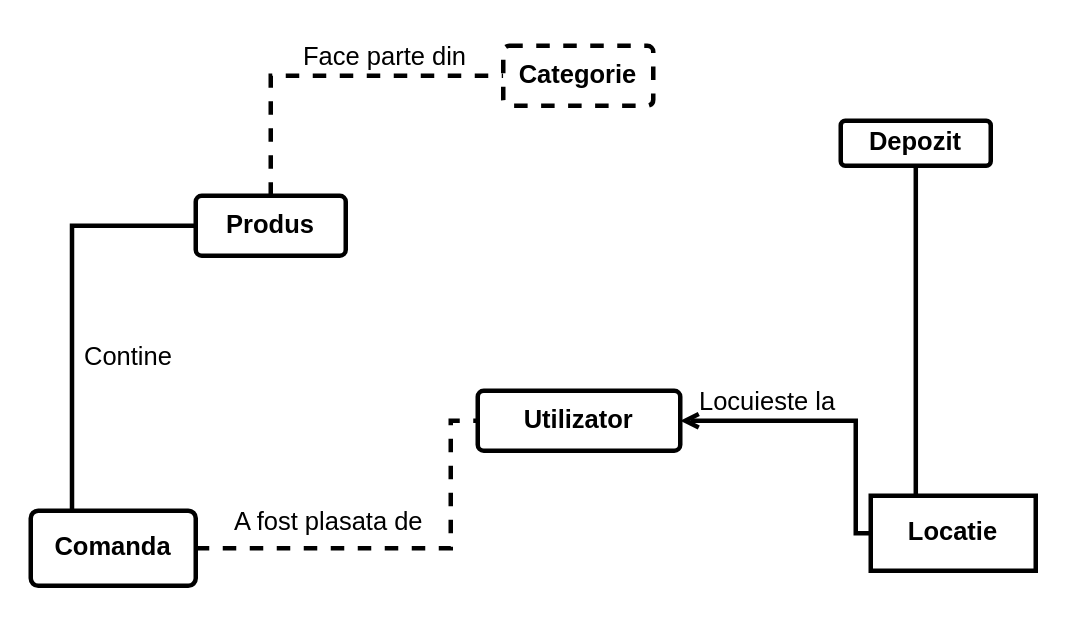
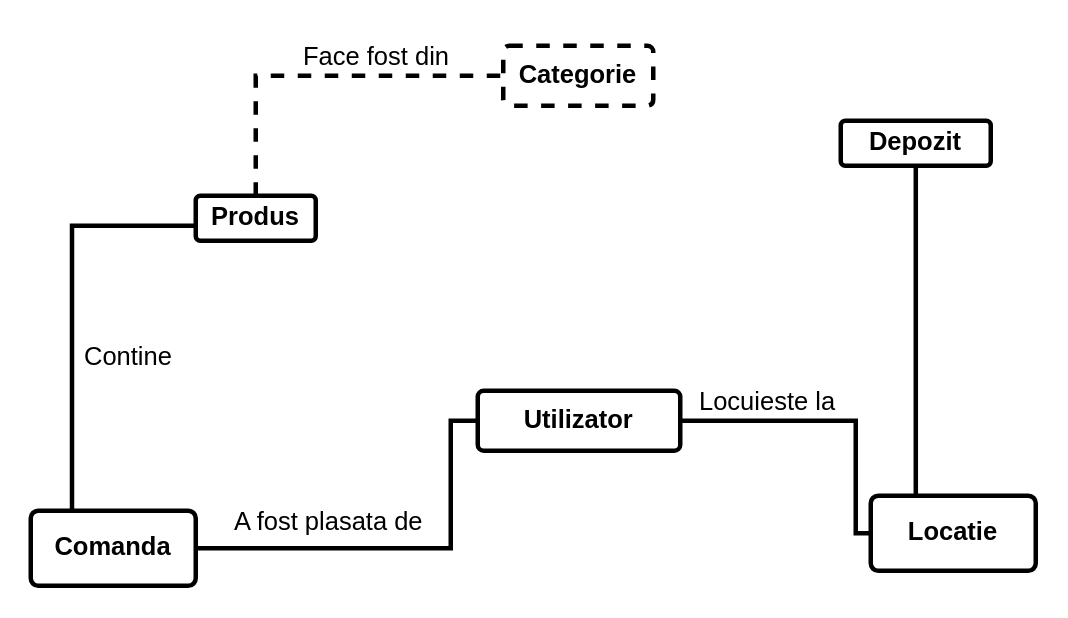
node "Face parte din": label "Face parte din" -> "Face fost din"
node "Produs": size 150x60 -> 120x45
edge "Locatie" -> "Utilizator": arrowhead open -> none
node "Locatie": shape rectangle -> rounded rectangle
edge "Utilizator" -- "Comanda": style dashed -> solid
